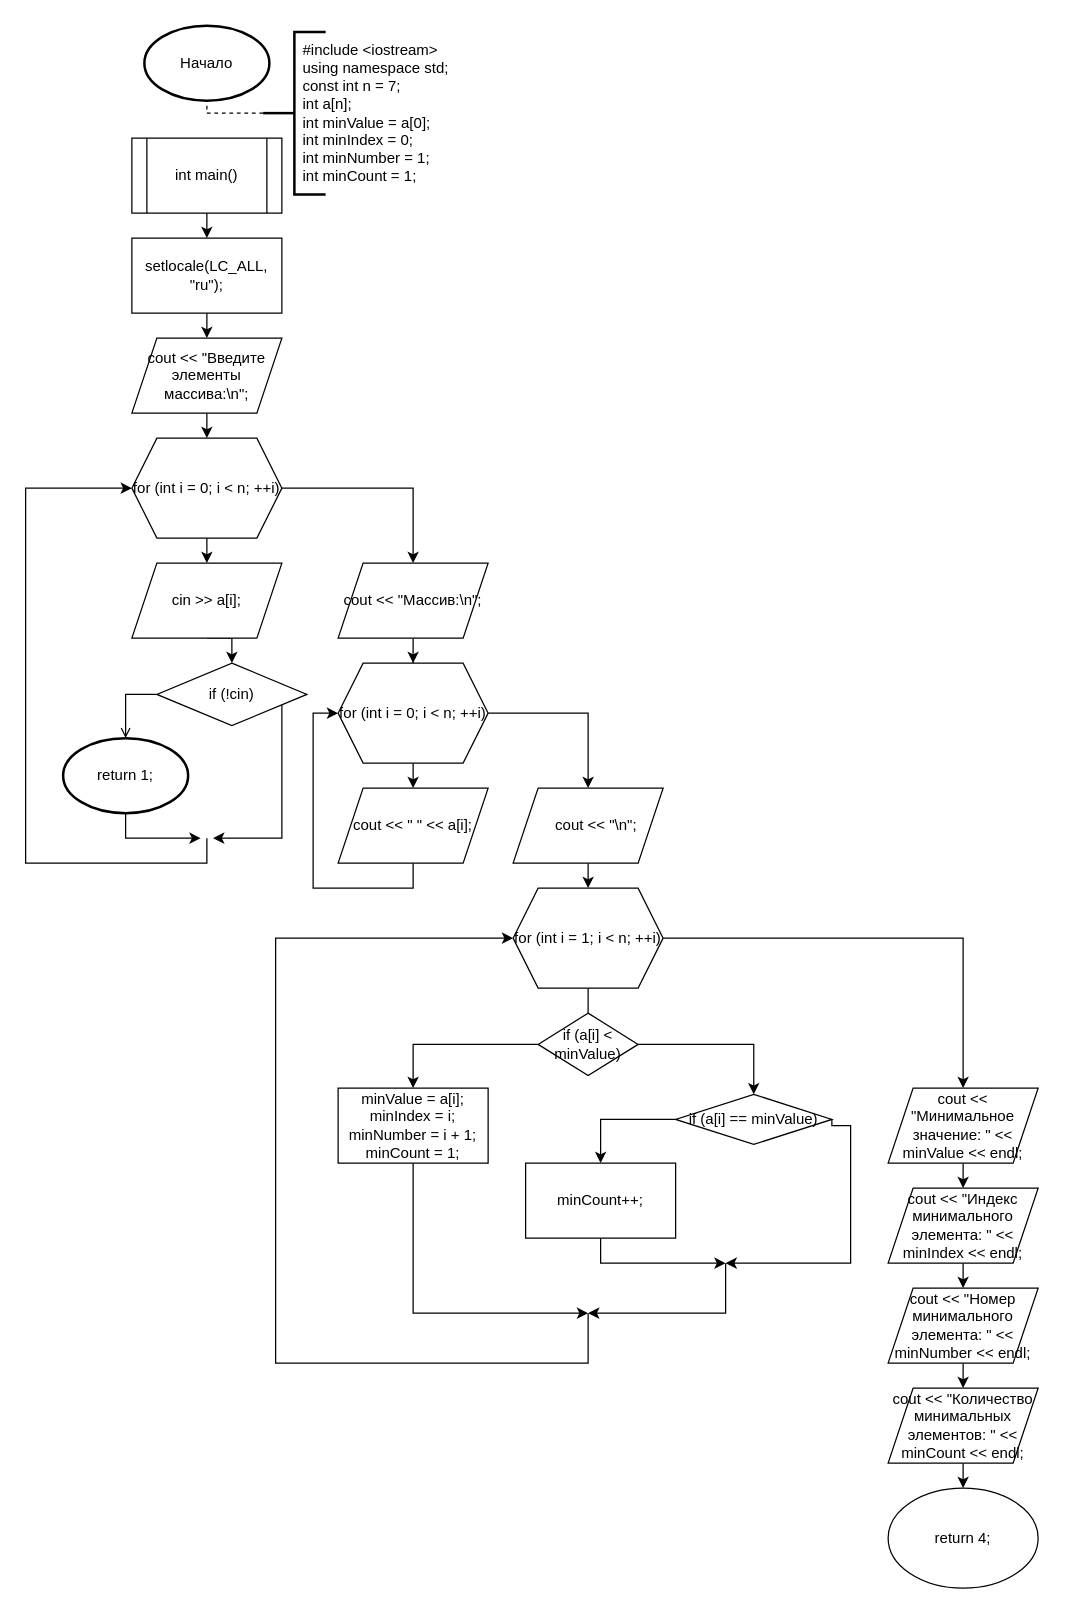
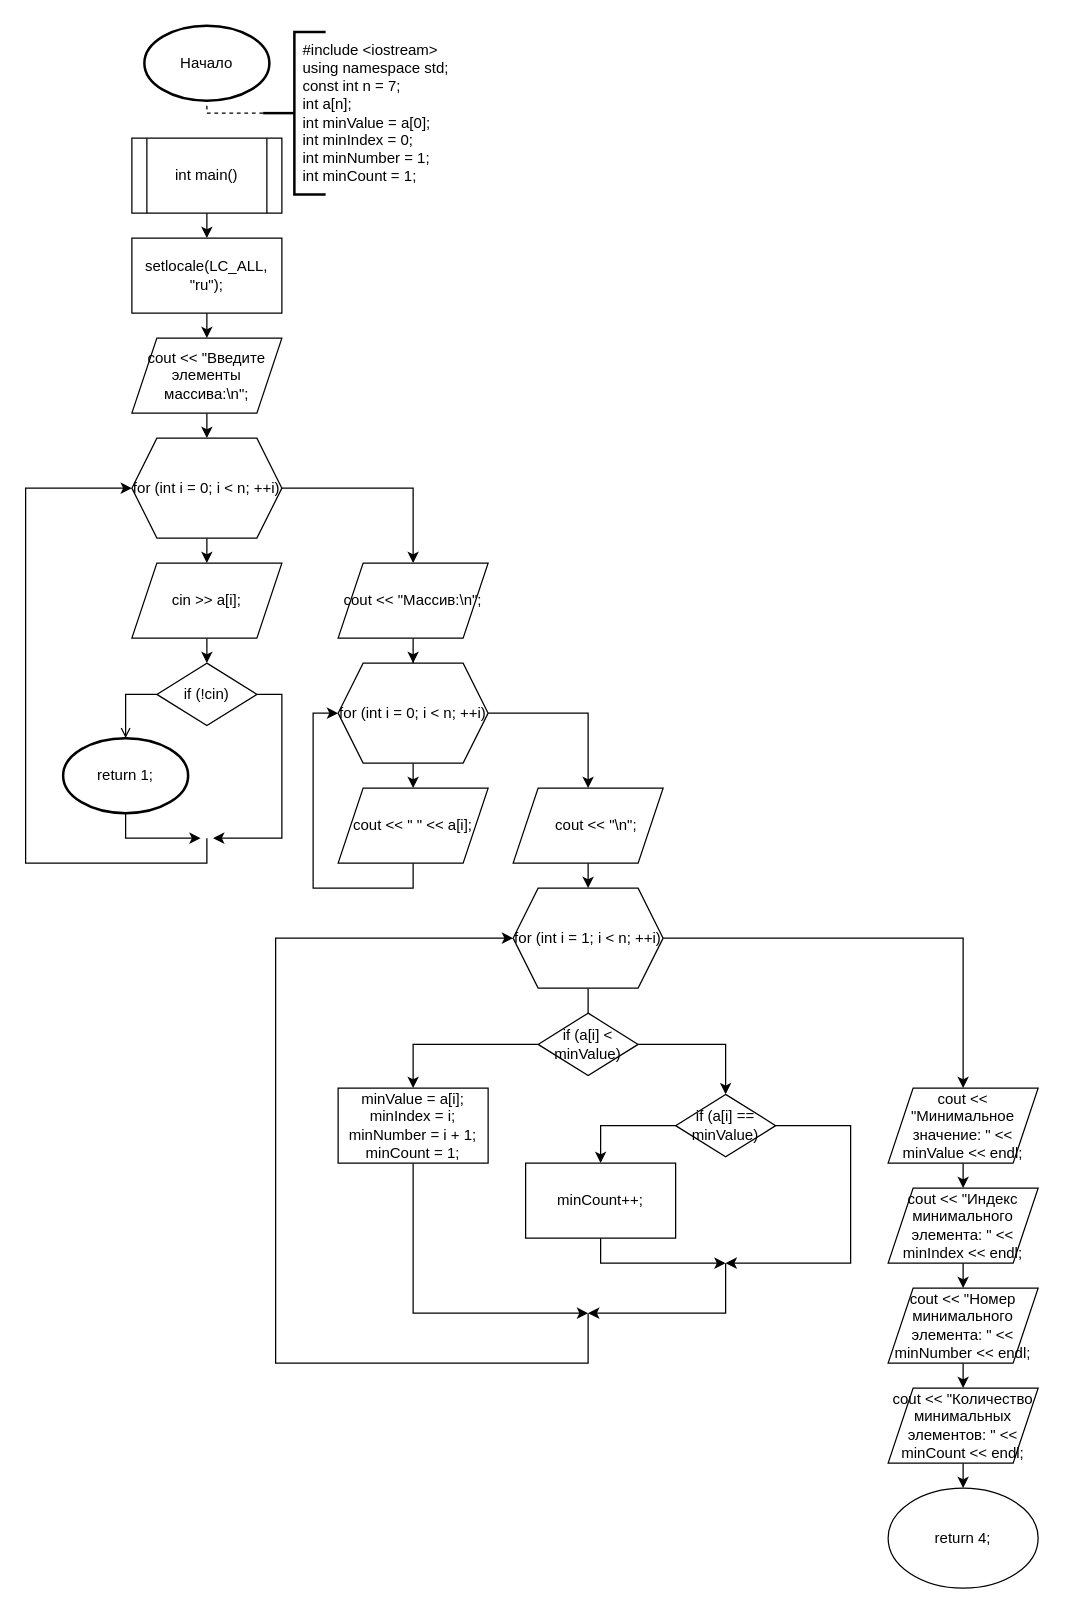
node "if (!cin)": size 150x63 -> 100x63
node "if (a[i] == minValue)": size 156x50 -> 100x63
